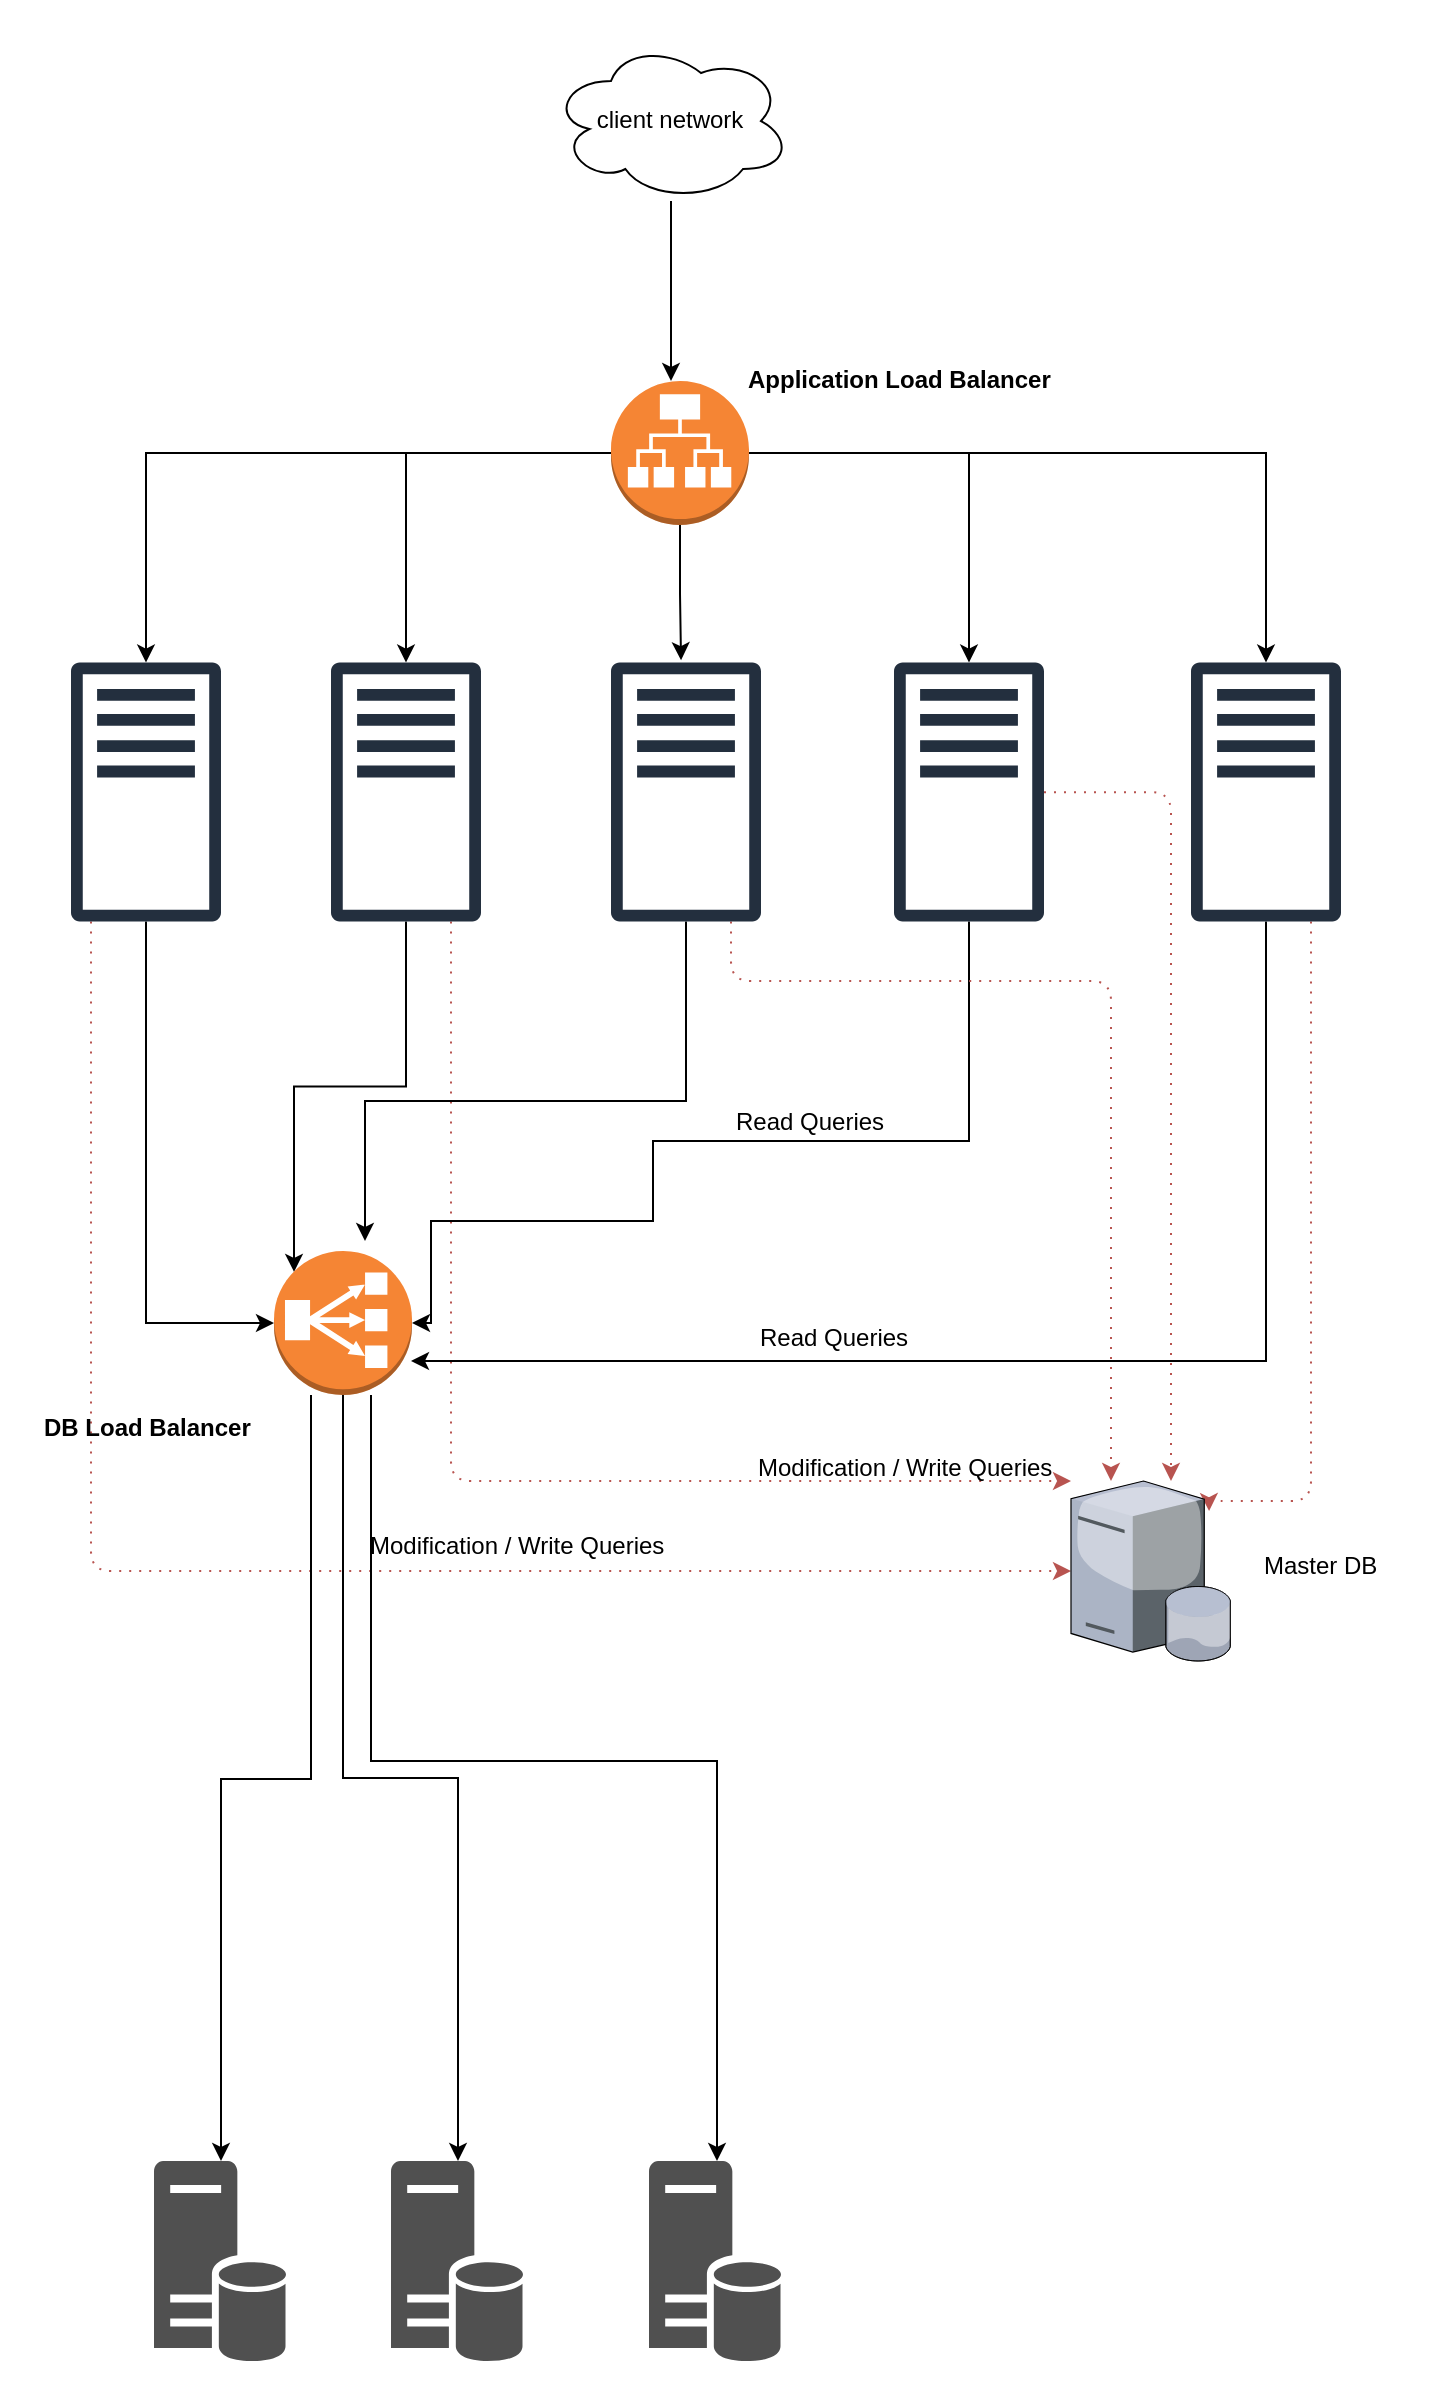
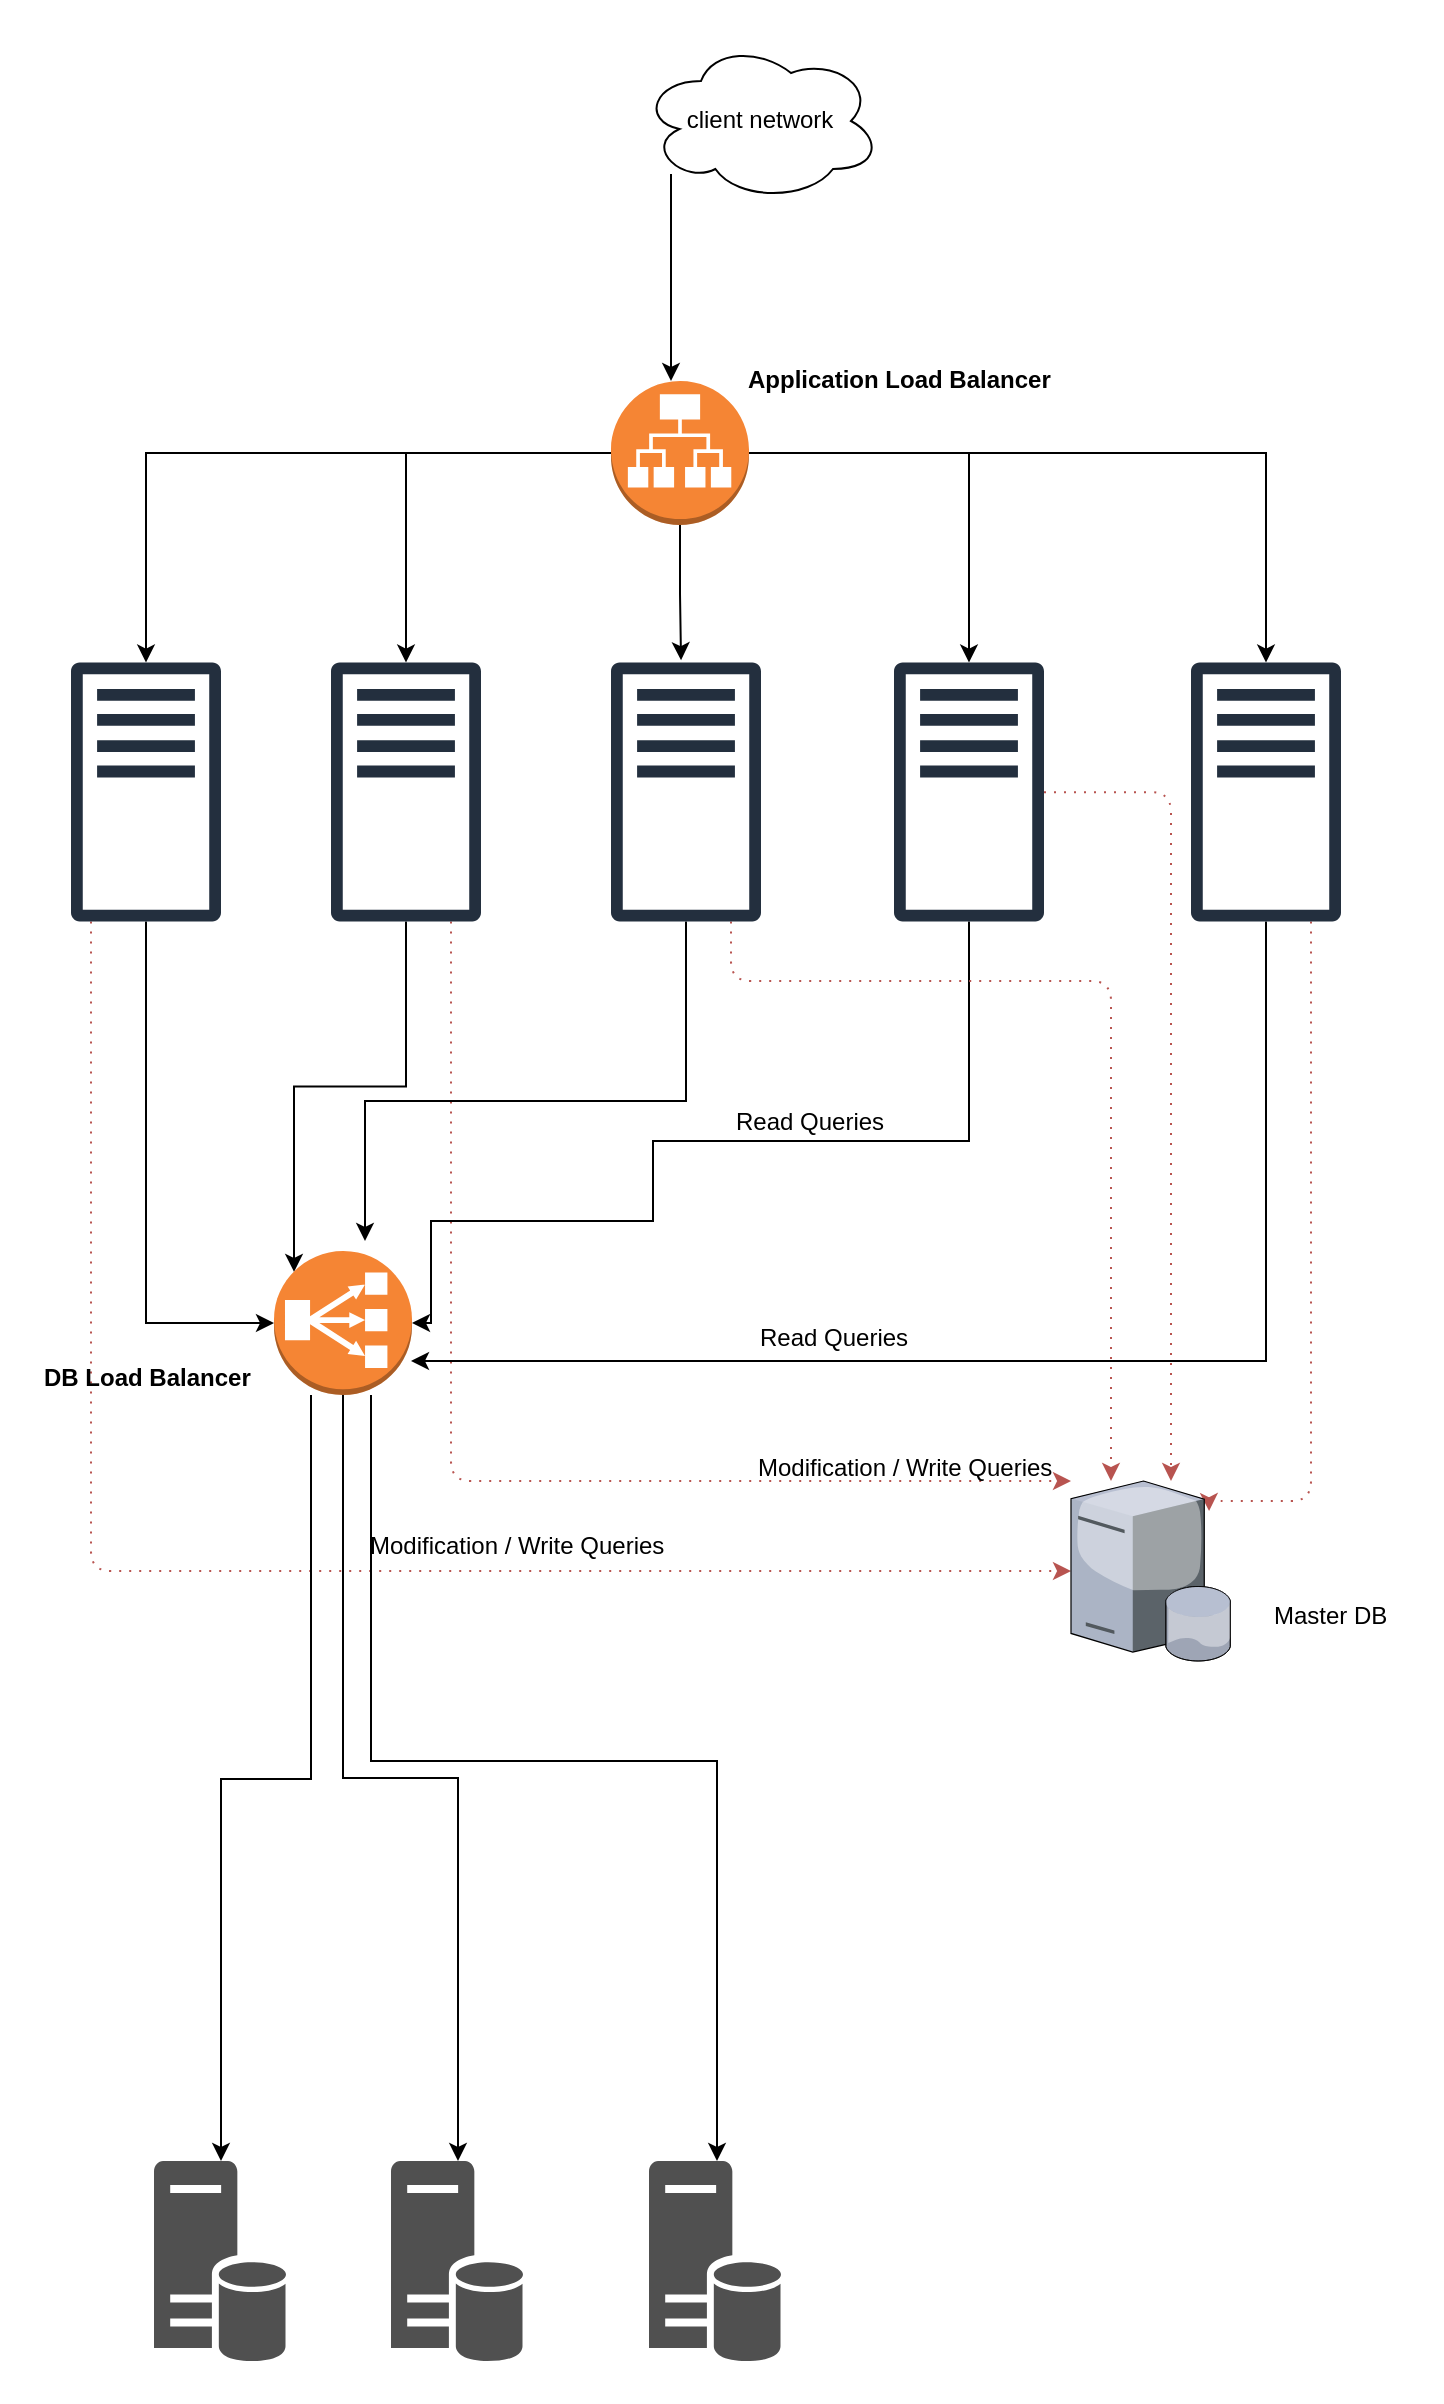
node "client network": moved (671, 121) -> (761, 121)
node "DB Load Balancer": moved (151, 1429) -> (151, 1379)
node "Master DB": moved (1331, 1567) -> (1341, 1617)
